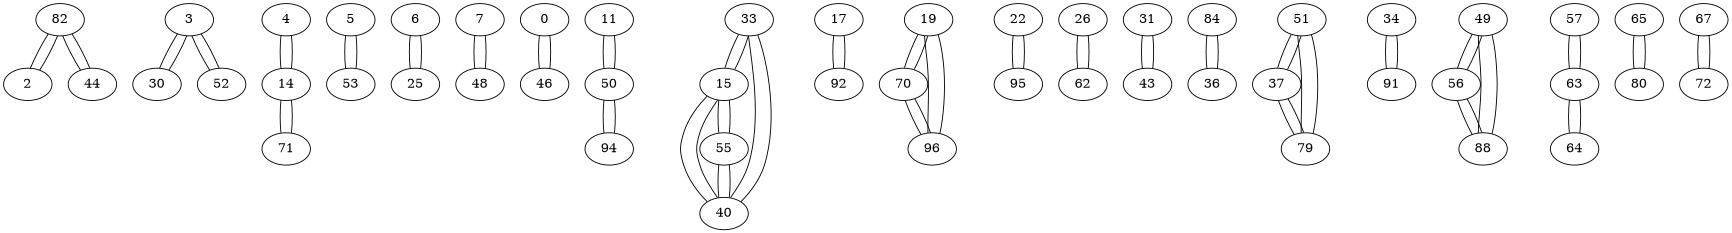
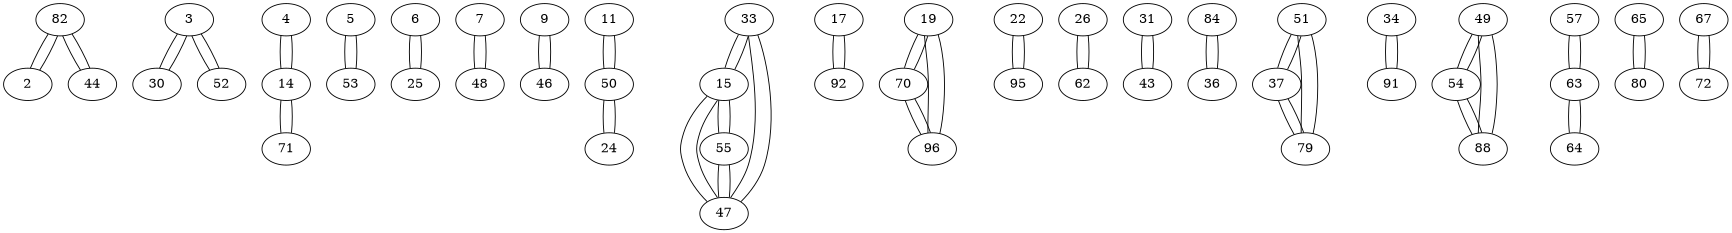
node "0": label "0" -> "9"
node "56": label "56" -> "54"
node "94": label "94" -> "24"
node "40": label "40" -> "47"
